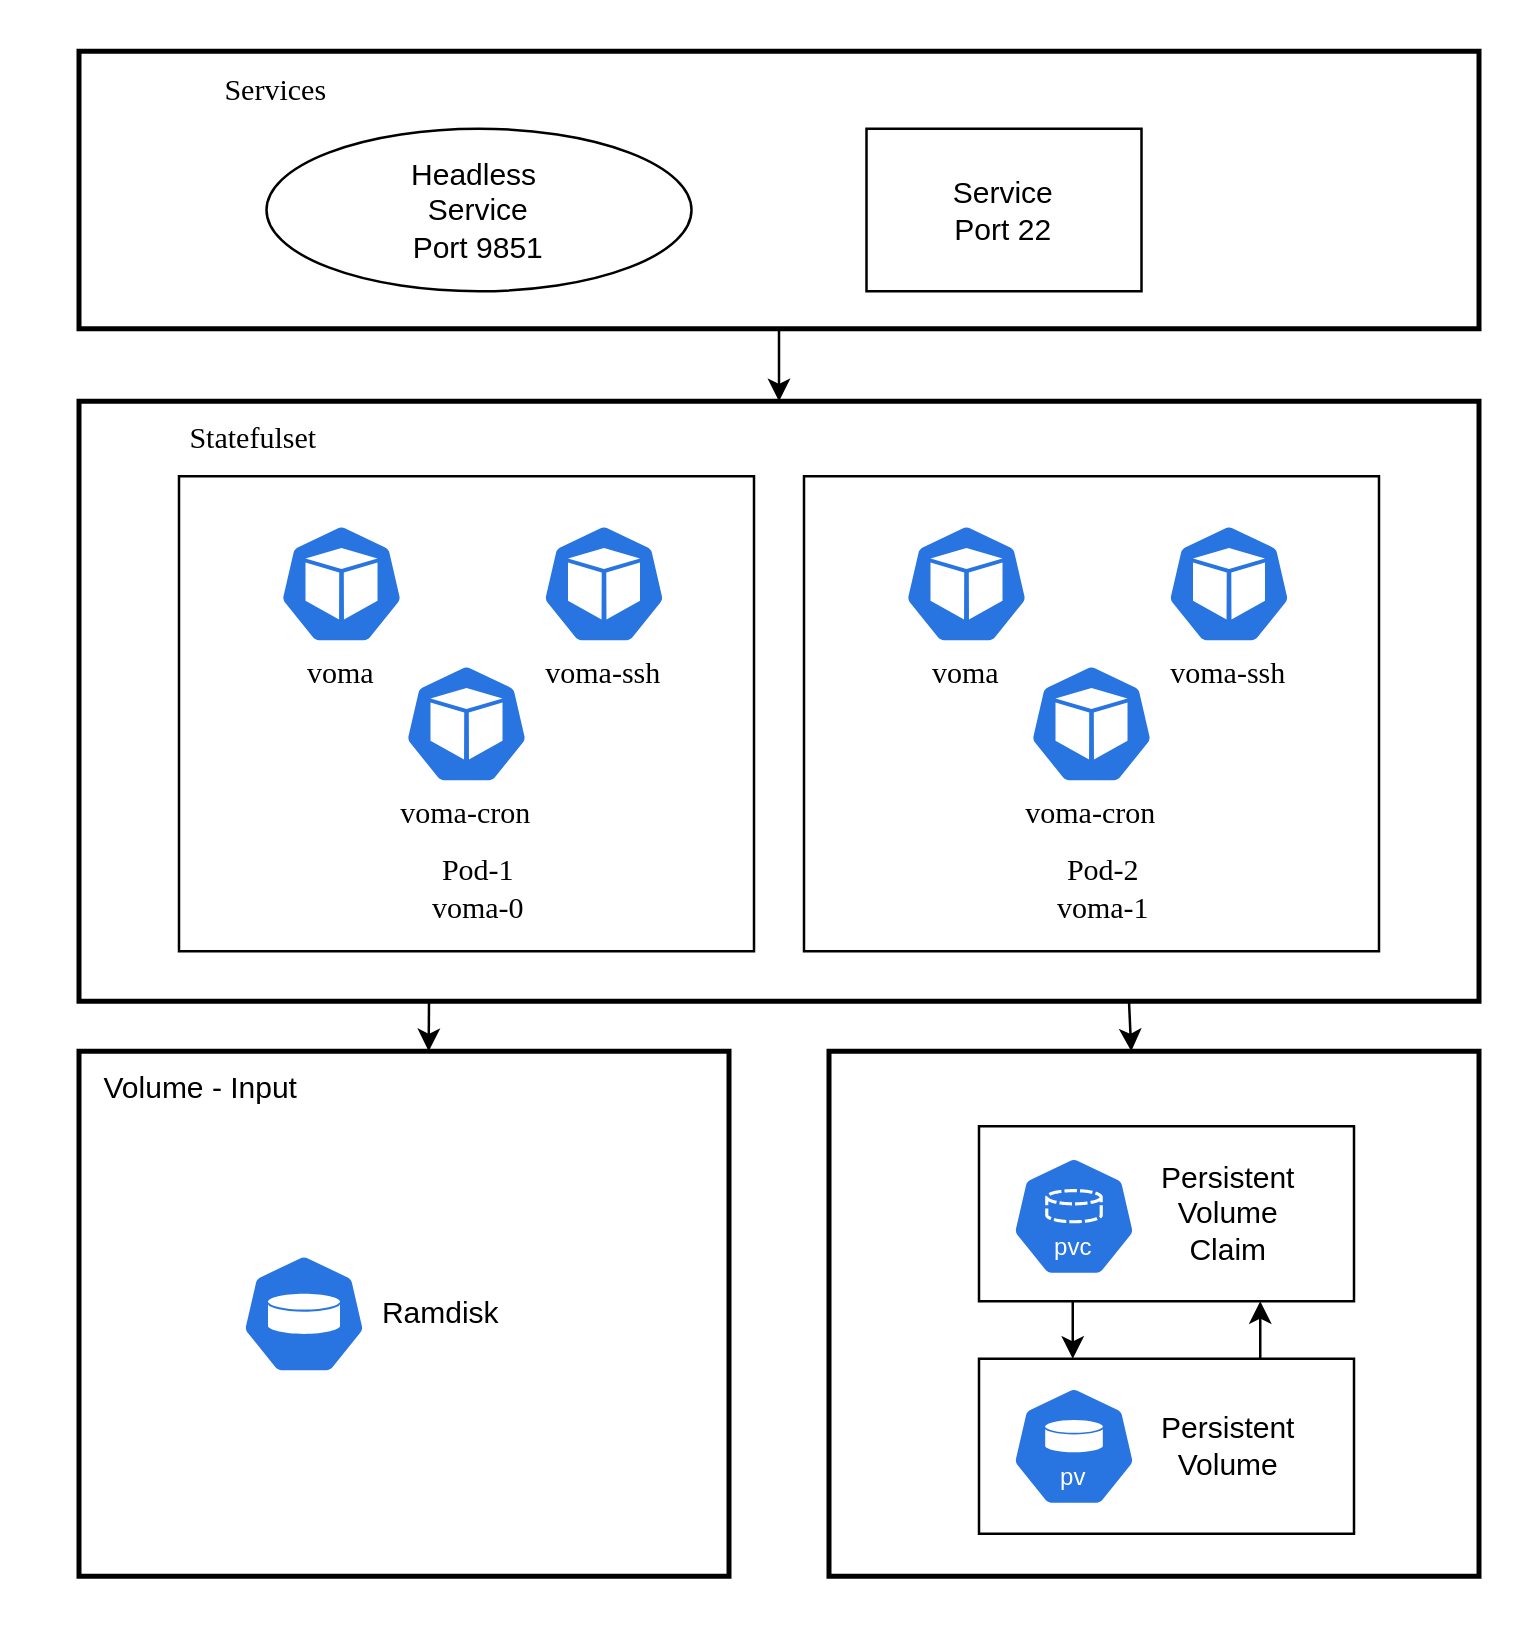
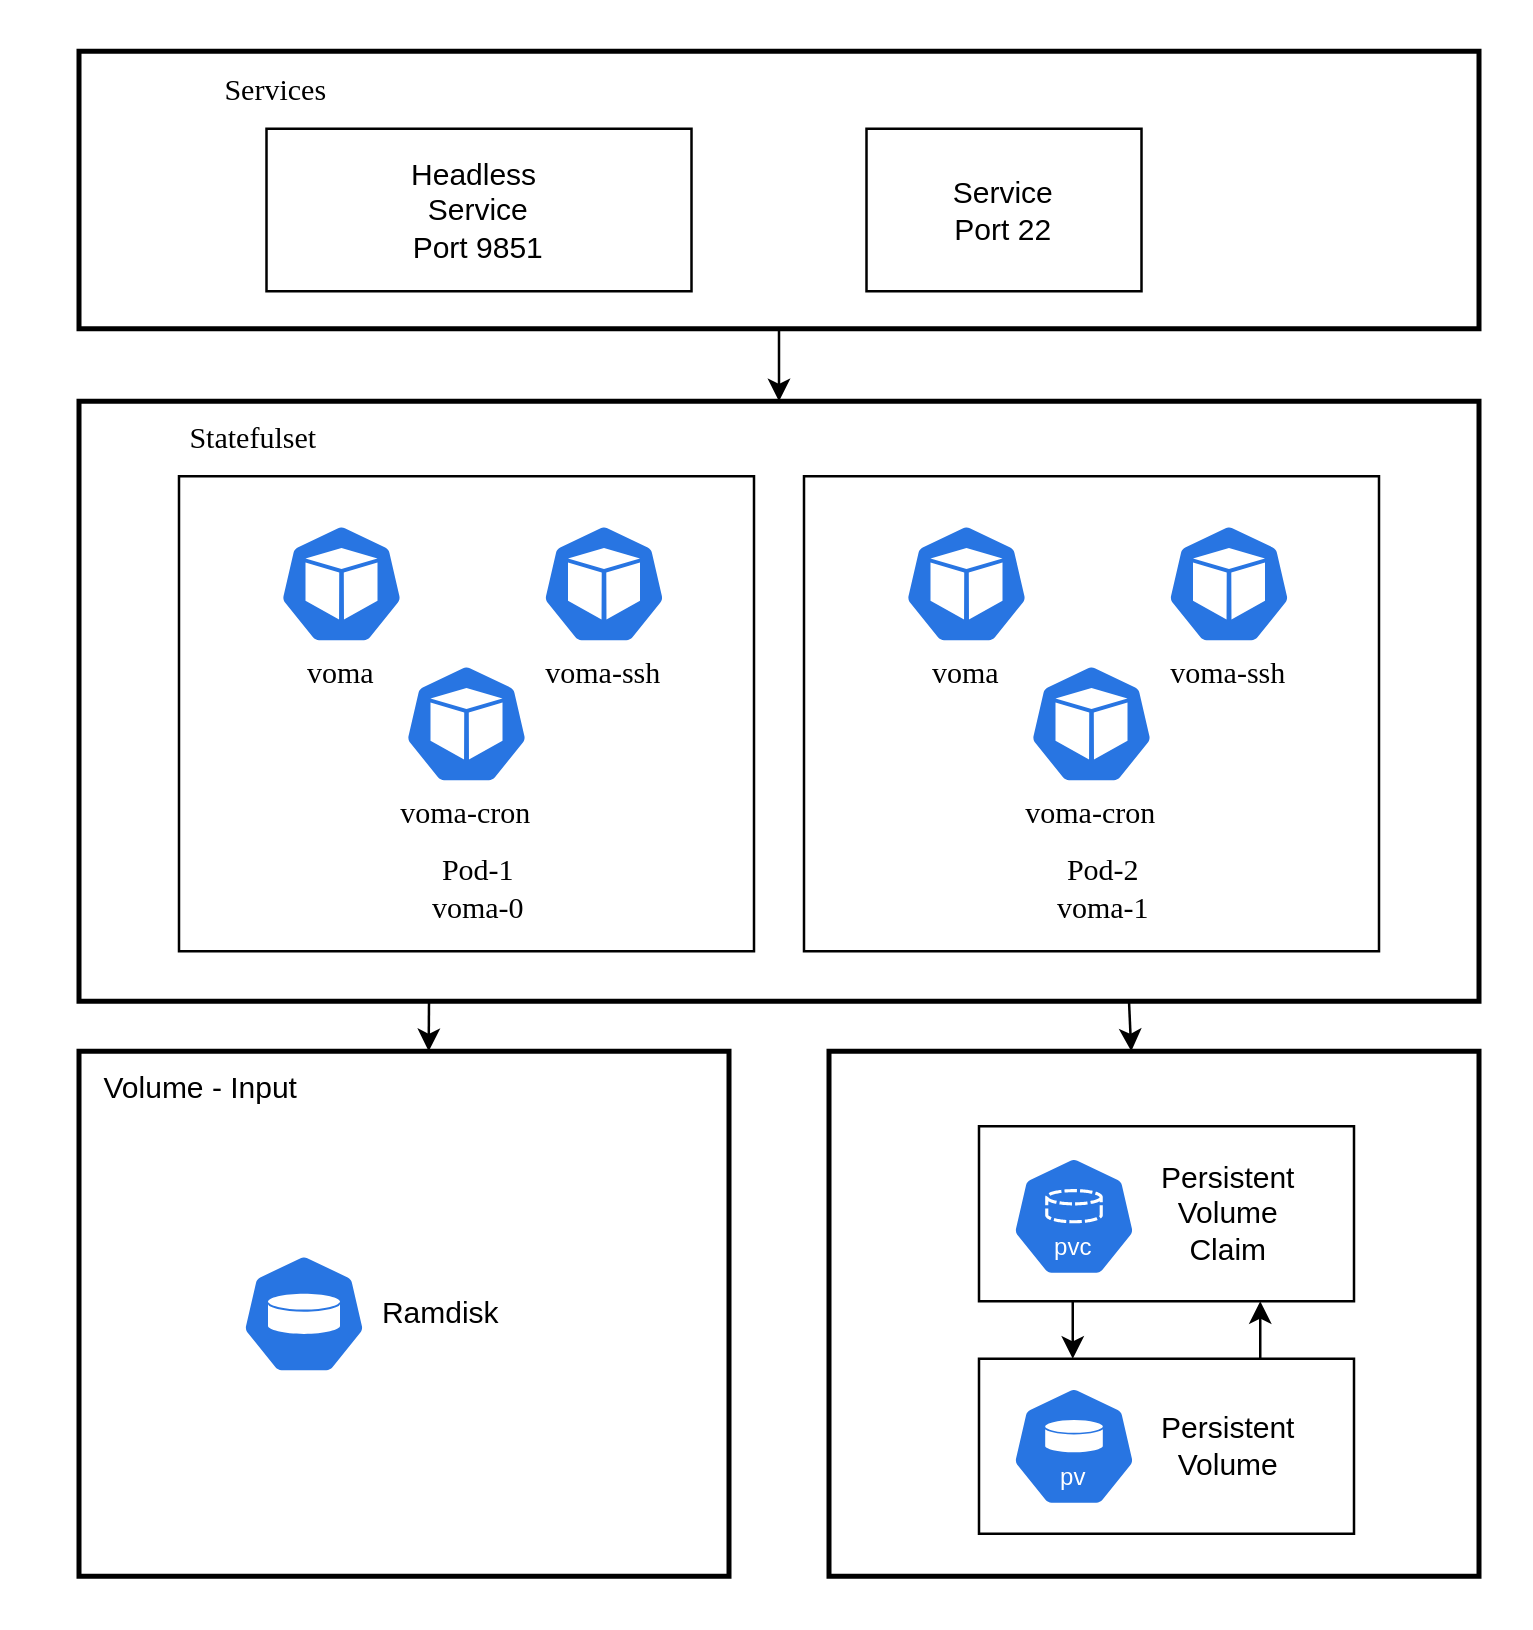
node "Headless Service Port 9851": shape ellipse -> rectangle
